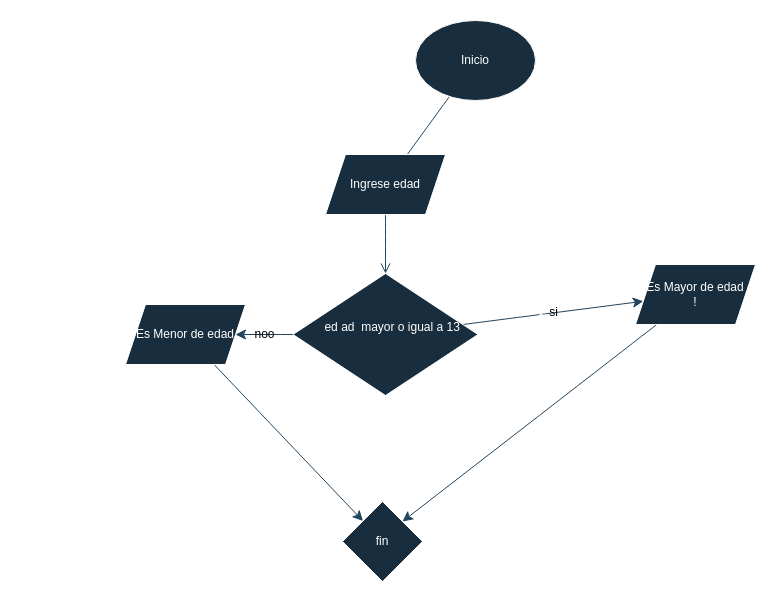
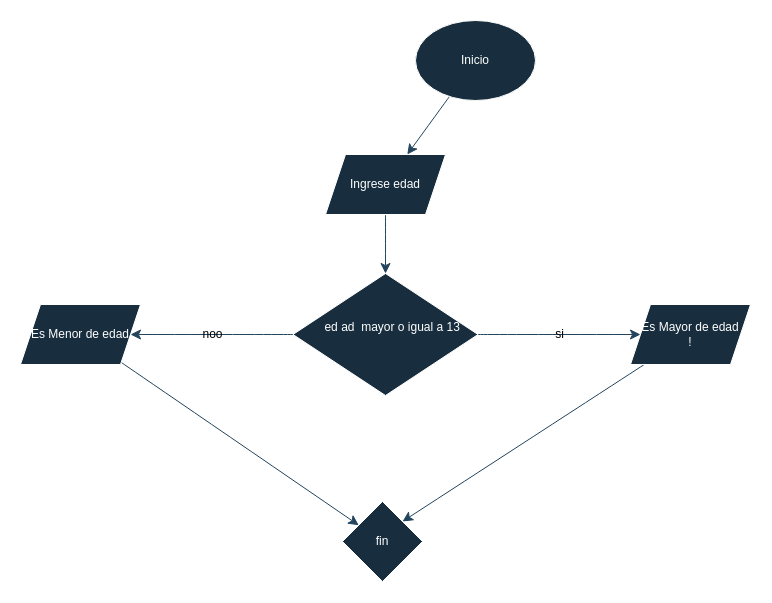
edge "Inicio" -- "Ingrese edad": arrowhead none -> classic
edge "Ingrese edad" -> "ed ad mayor o igual a 13": arrowhead open -> classic
node "Es Mayor de edad !": moved (696, 295) -> (691, 335)
node "Es Menor de edad": moved (186, 335) -> (81, 335)
